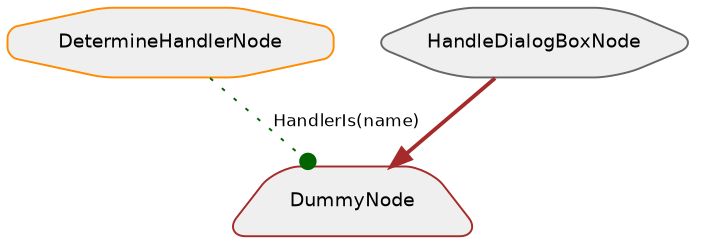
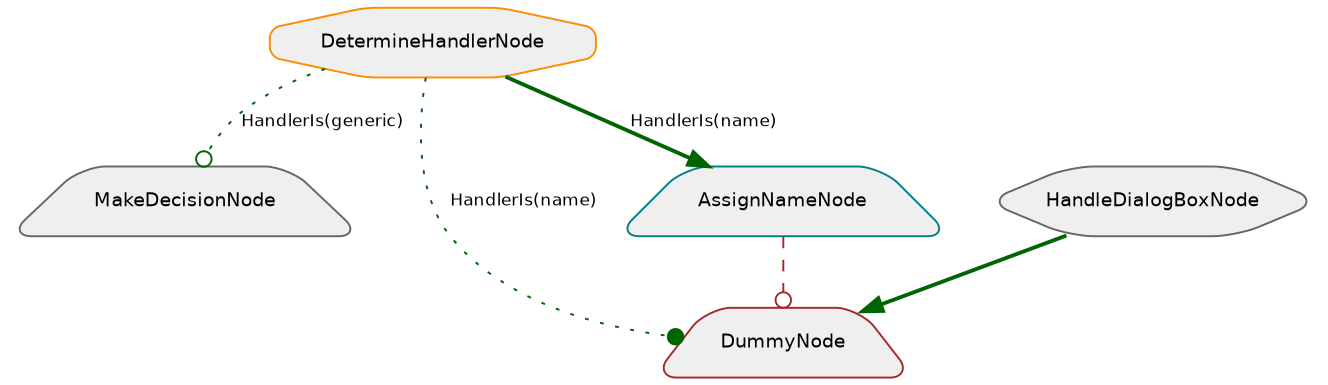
edge "HandleDialogBoxNode" -> "DummyNode": color brown -> darkgreen
node "MakeDecisionNode": added
node "AssignNameNode": added
